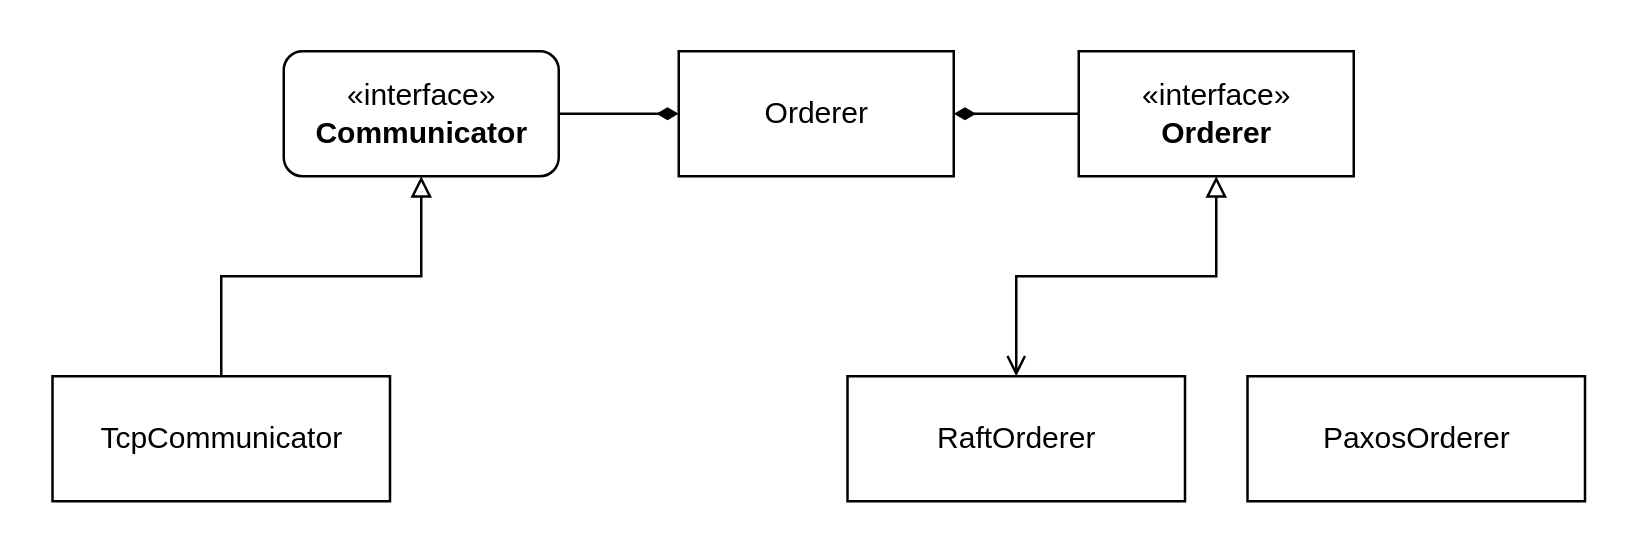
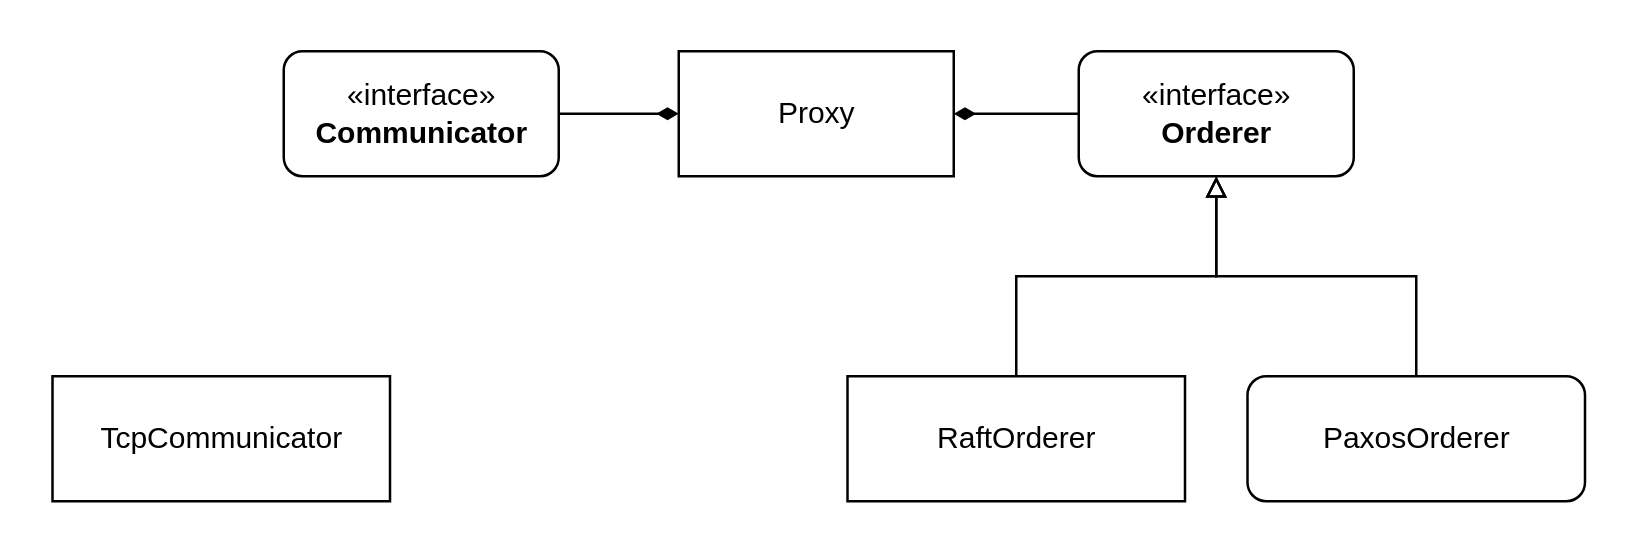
node "Orderer": label "Orderer" -> "Proxy"
node "«interface» Orderer": shape rectangle -> rounded rectangle
edge "TcpCommunicator" -> "«interface» Communicator": removed
edge "PaxosOrderer" -> "«interface» Orderer": added
edge "«interface» Orderer" -- "RaftOrderer": arrowhead open -> none
node "PaxosOrderer": shape rectangle -> rounded rectangle
